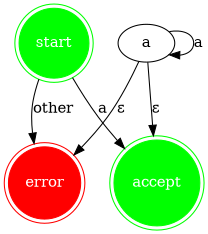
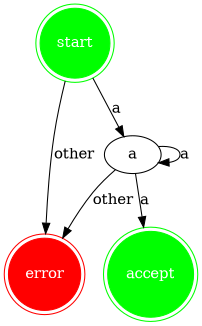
edge "a" -> "error": label "ε" -> "other"
edge "a" -> "accept": label "ε" -> "a"
edge "start" -> "accept": now "start" -> "a"
